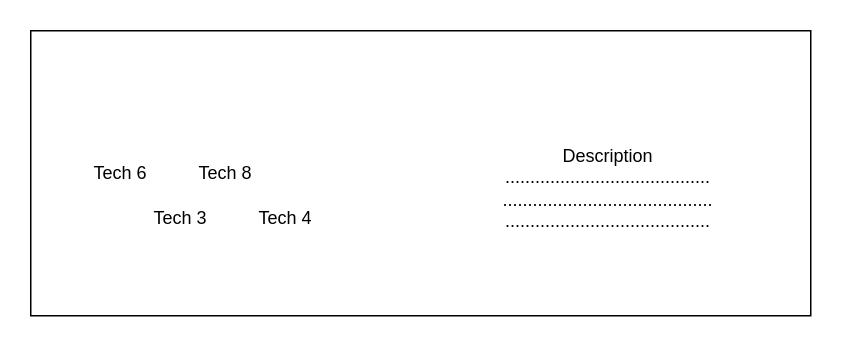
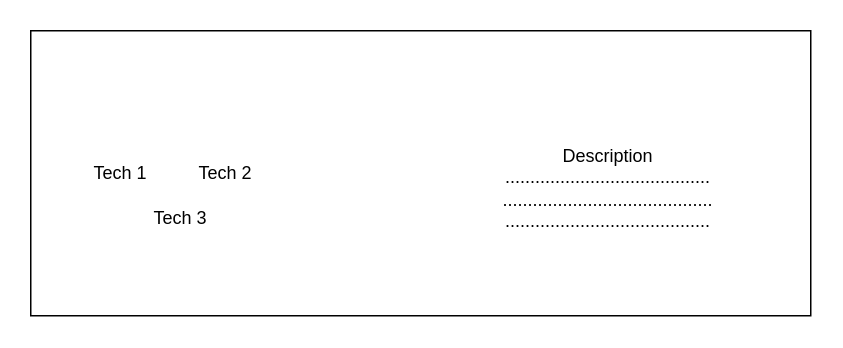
node "Tech 6": label "Tech 6" -> "Tech 1"
node "Tech 8": label "Tech 8" -> "Tech 2"
node "Tech 4": removed
